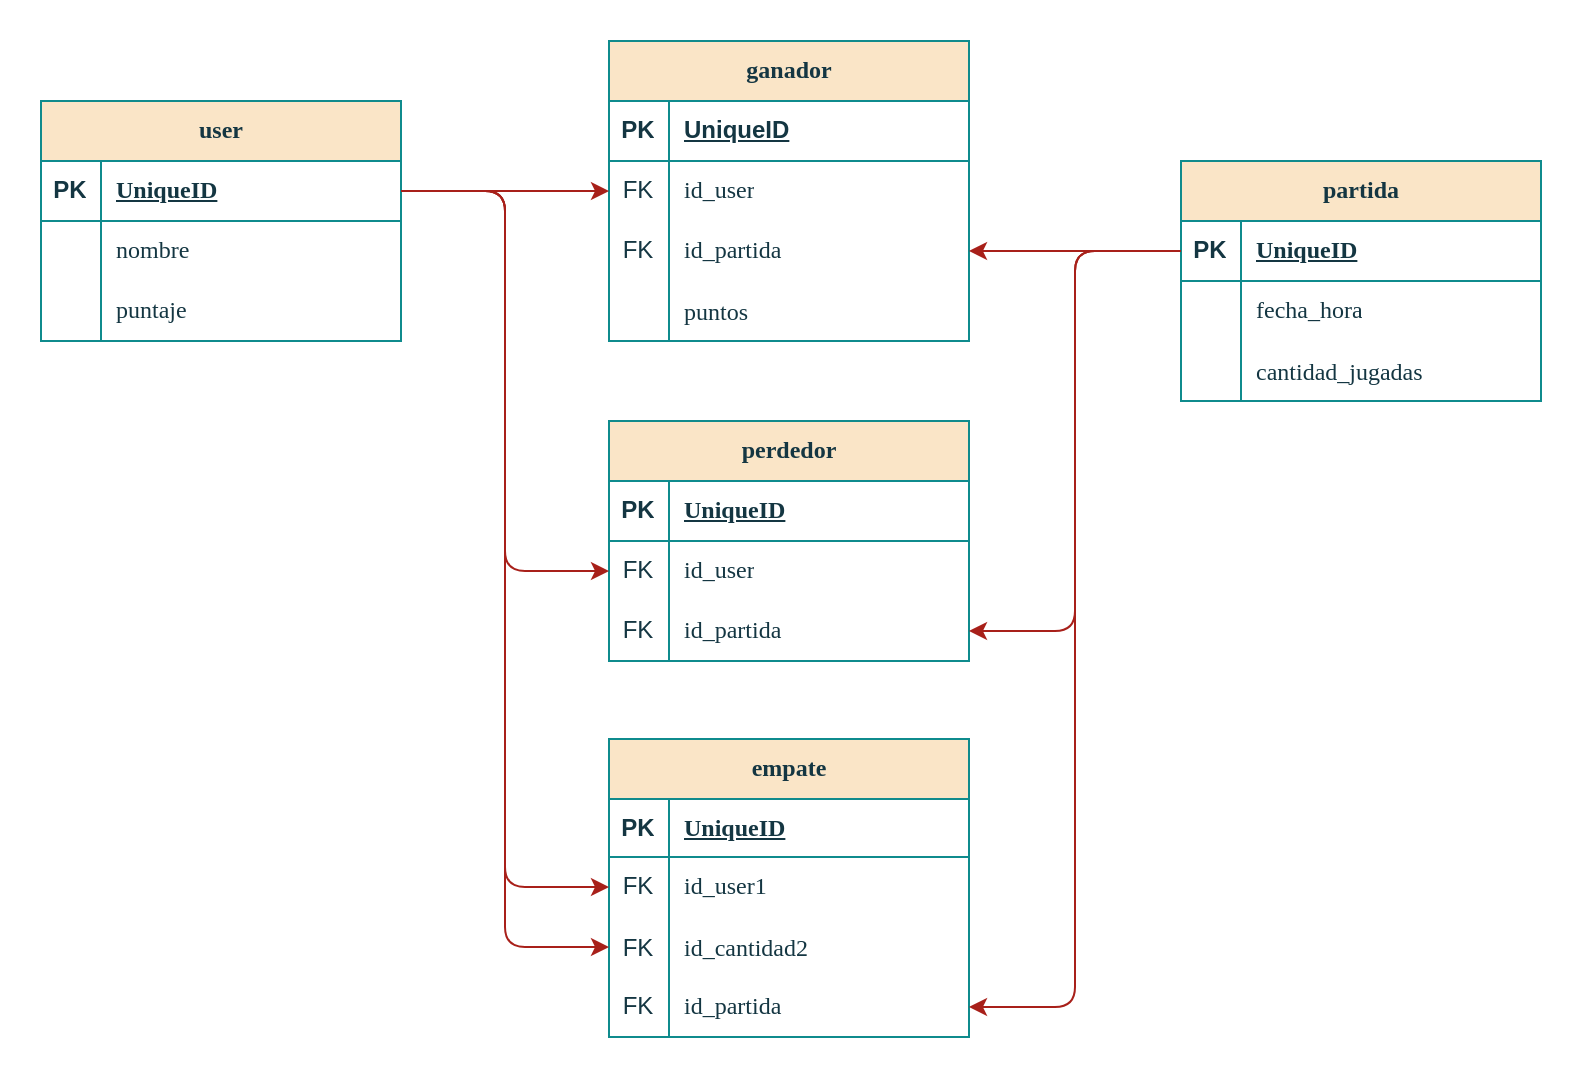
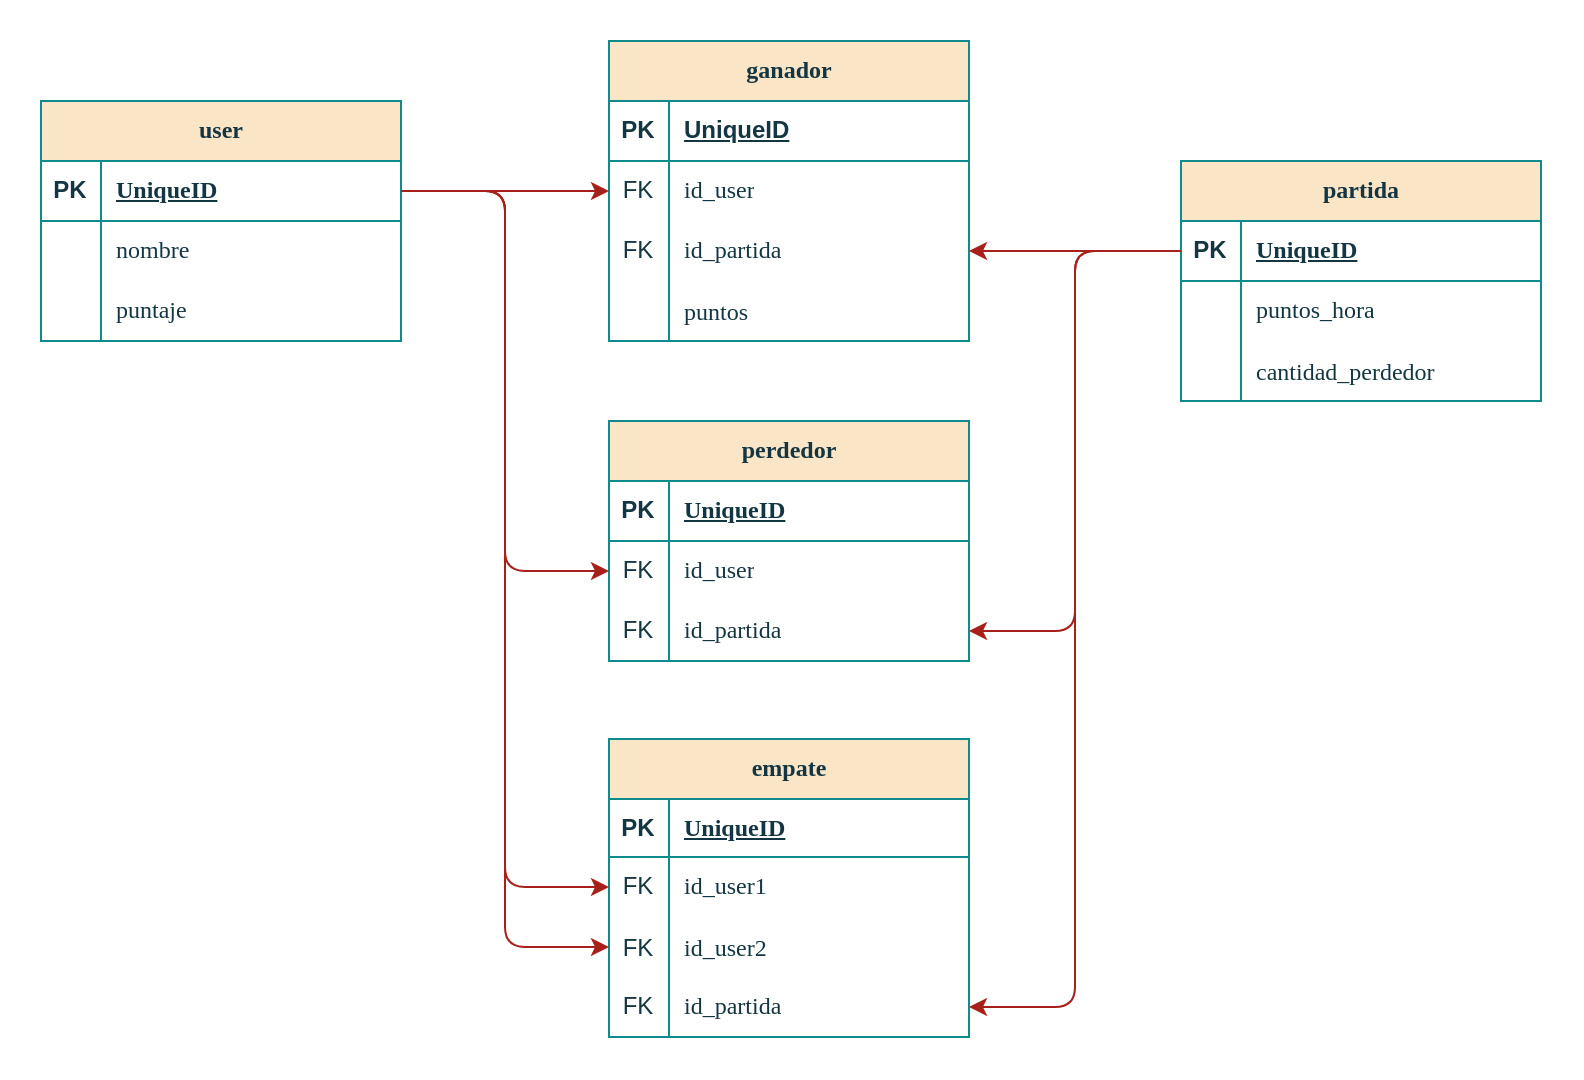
node "fecha_hora": label "fecha_hora" -> "puntos_hora"
node "cantidad_jugadas": label "cantidad_jugadas" -> "cantidad_perdedor"
node "id_cantidad2": label "id_cantidad2" -> "id_user2"
